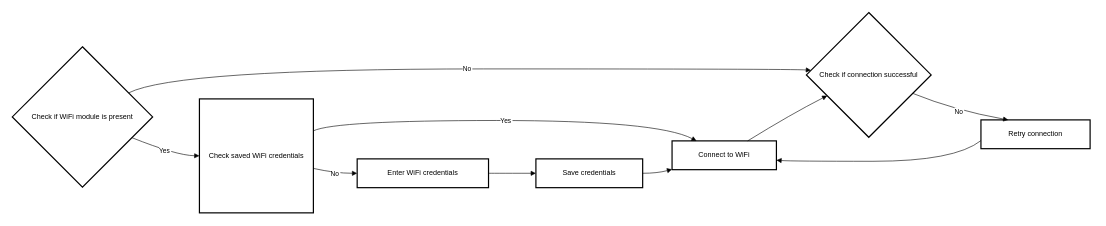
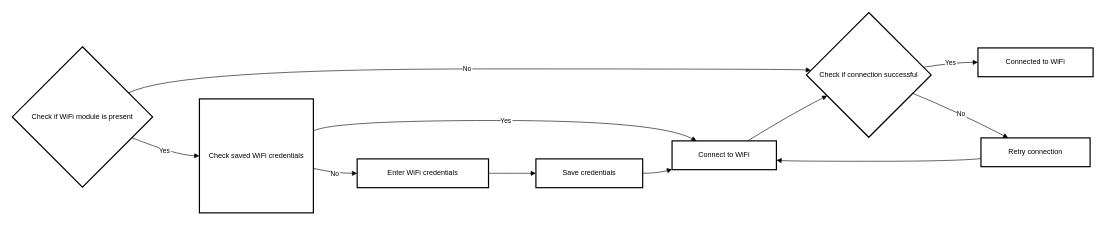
node "Connected to WiFi": added
edge "Check if connection successful" -> "Connected to WiFi": added, label "Yes"
node "Retry connection": moved (1036, 134) -> (1036, 152)
